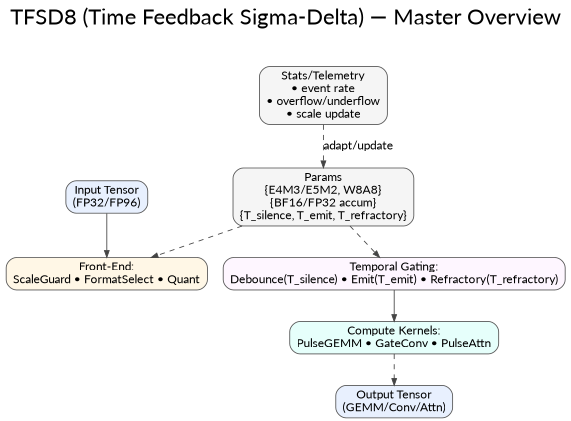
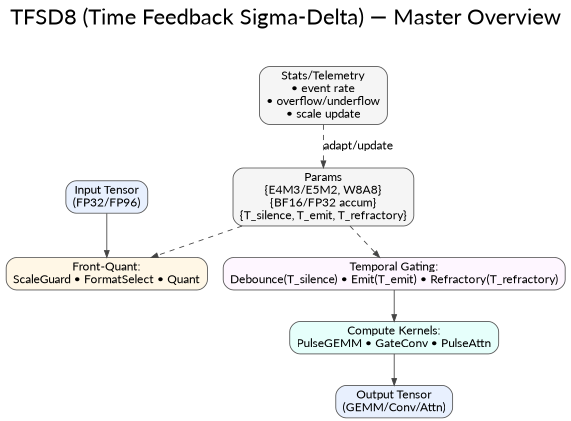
node "Front-End: ScaleGuard • FormatSelect • Quant": label "Front-End: ScaleGuard • FormatSelect • Quant" -> "Front-Quant: ScaleGuard • FormatSelect • Quant"
edge "Compute Kernels: PulseGEMM • GateConv • PulseAttn" -> "Output Tensor (GEMM/Conv/Attn)": style dashed -> solid
